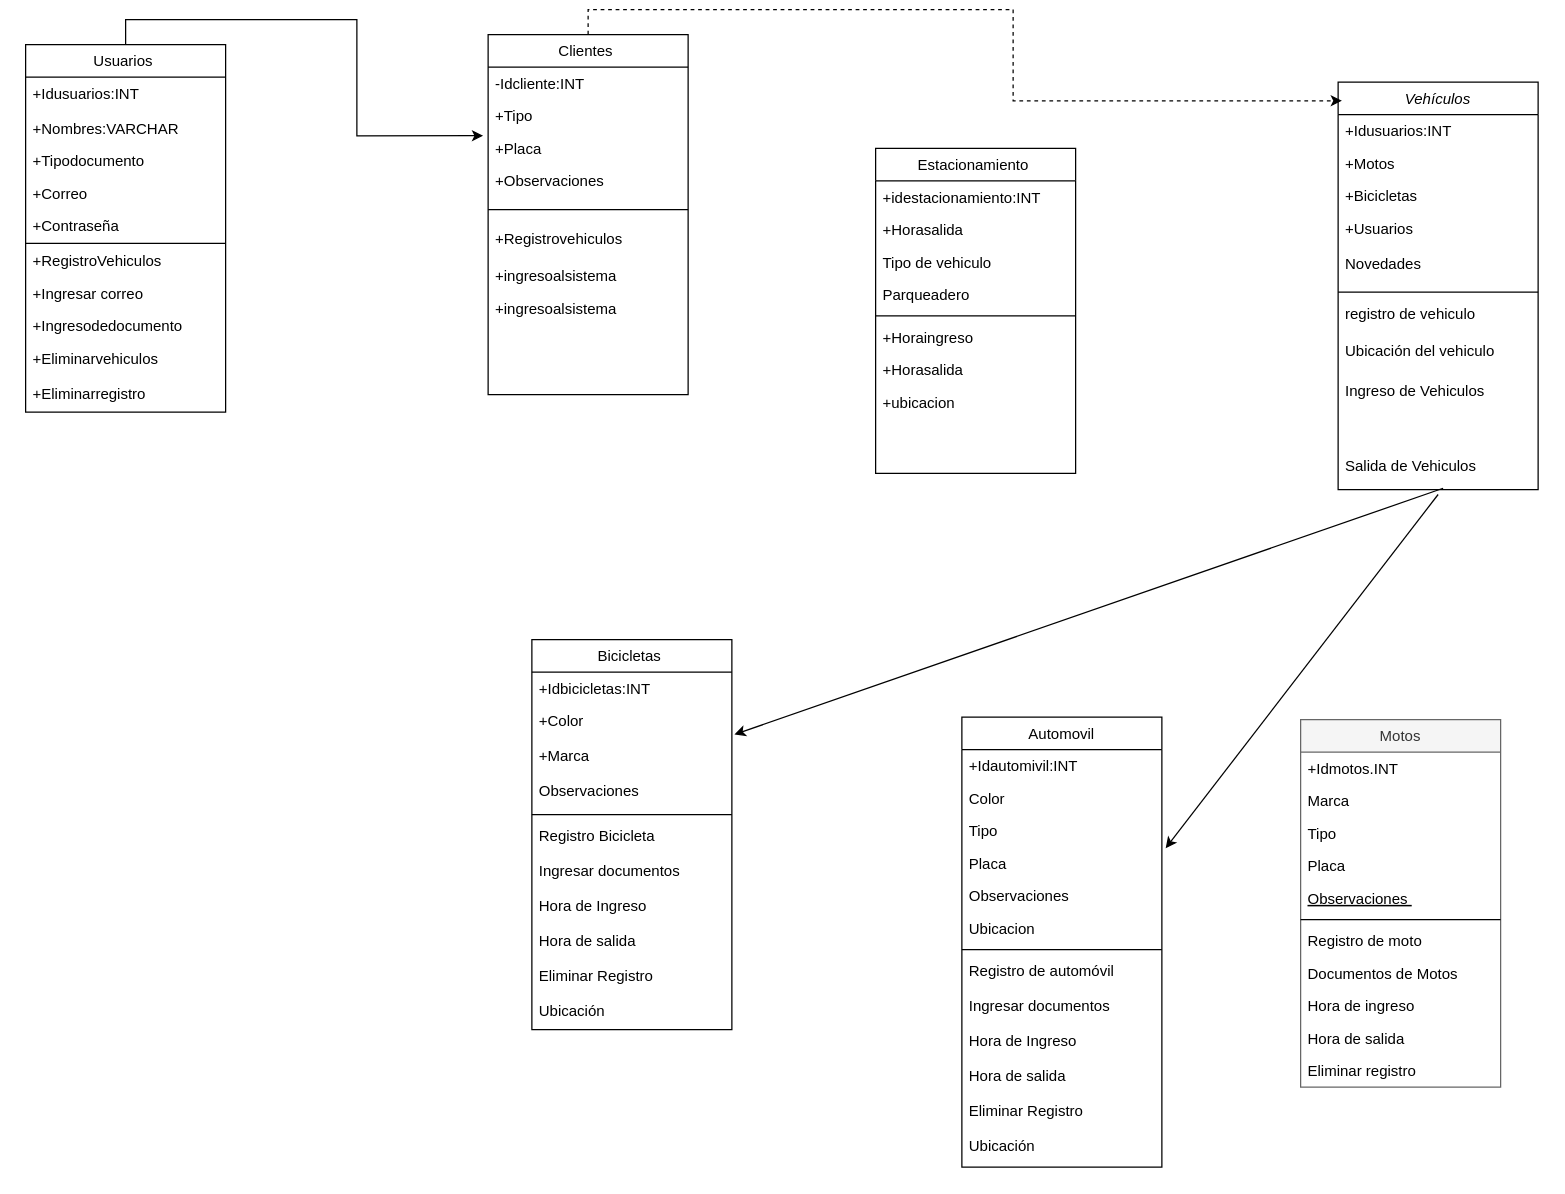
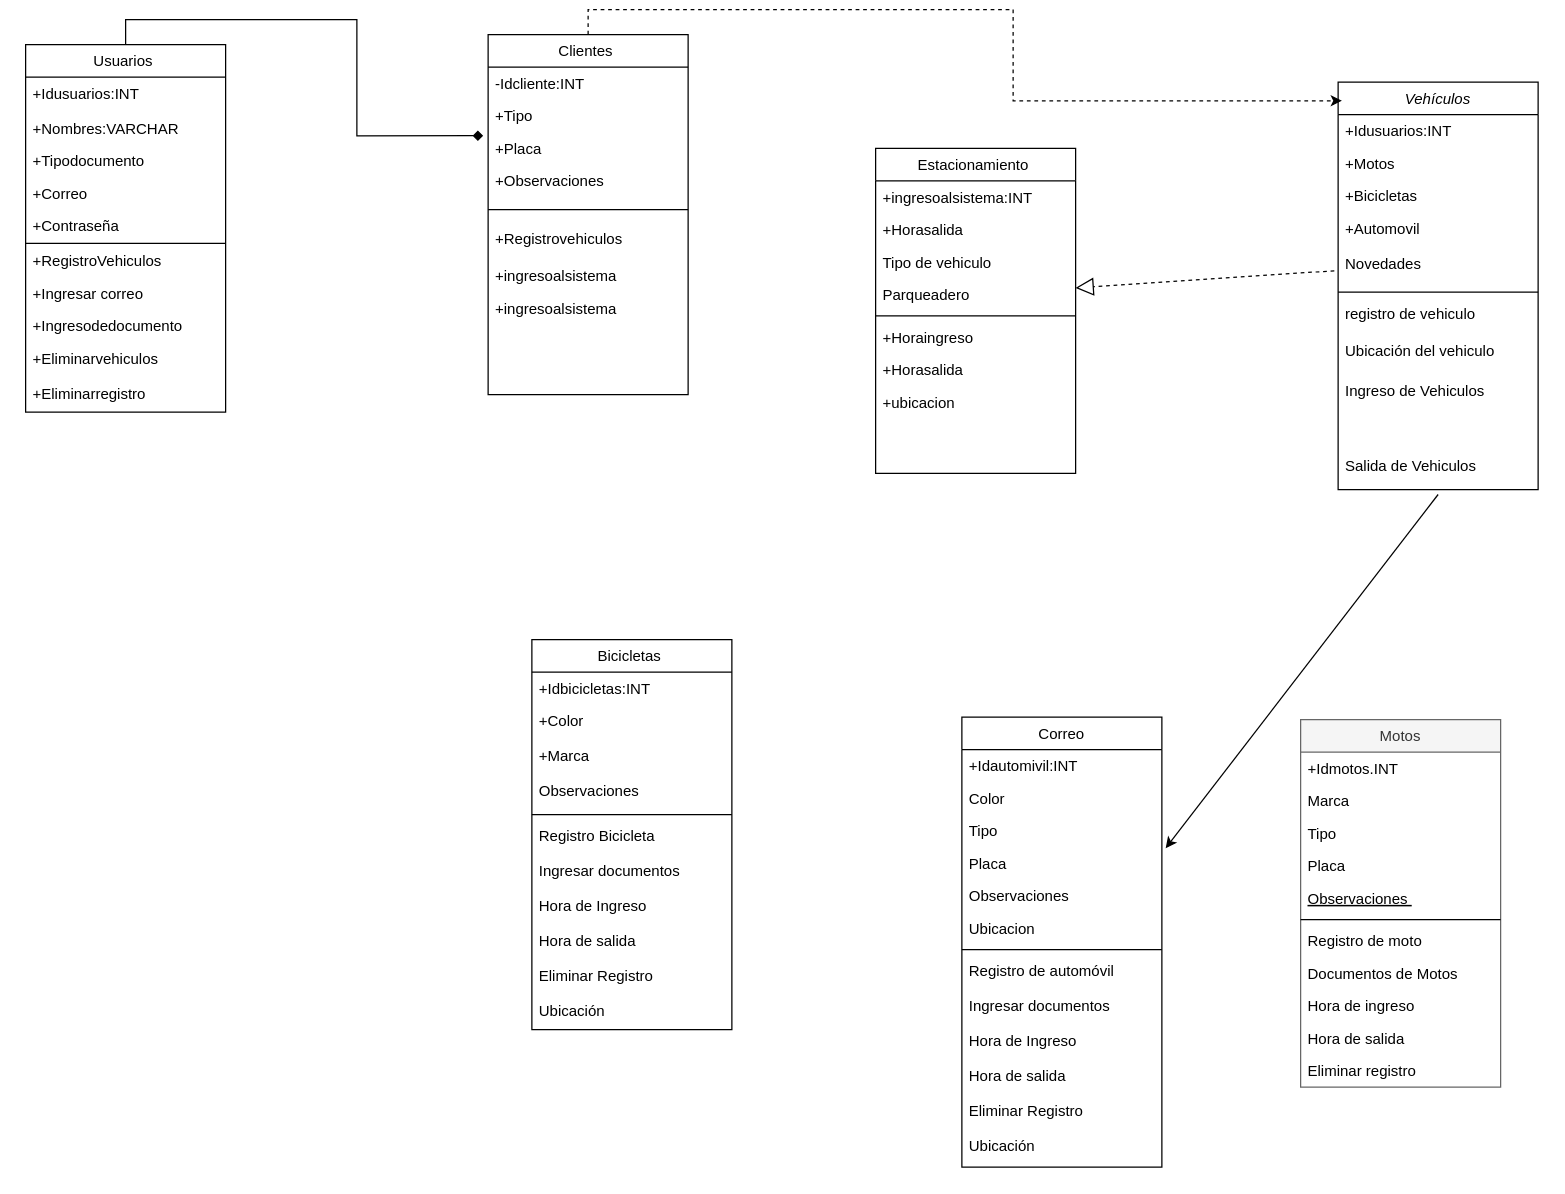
edge "Usuarios" -> "+Placa": arrowhead classic -> diamond
node "+idestacionamiento:INT": label "+idestacionamiento:INT" -> "+ingresoalsistema:INT"
node "+Usuarios": label "+Usuarios" -> "+Automovil"
edge "Novedades" -> "Parqueadero": added
edge "Salida de Vehiculos" -> "+Color": removed
node "Automovil": label "Automovil" -> "Correo"
